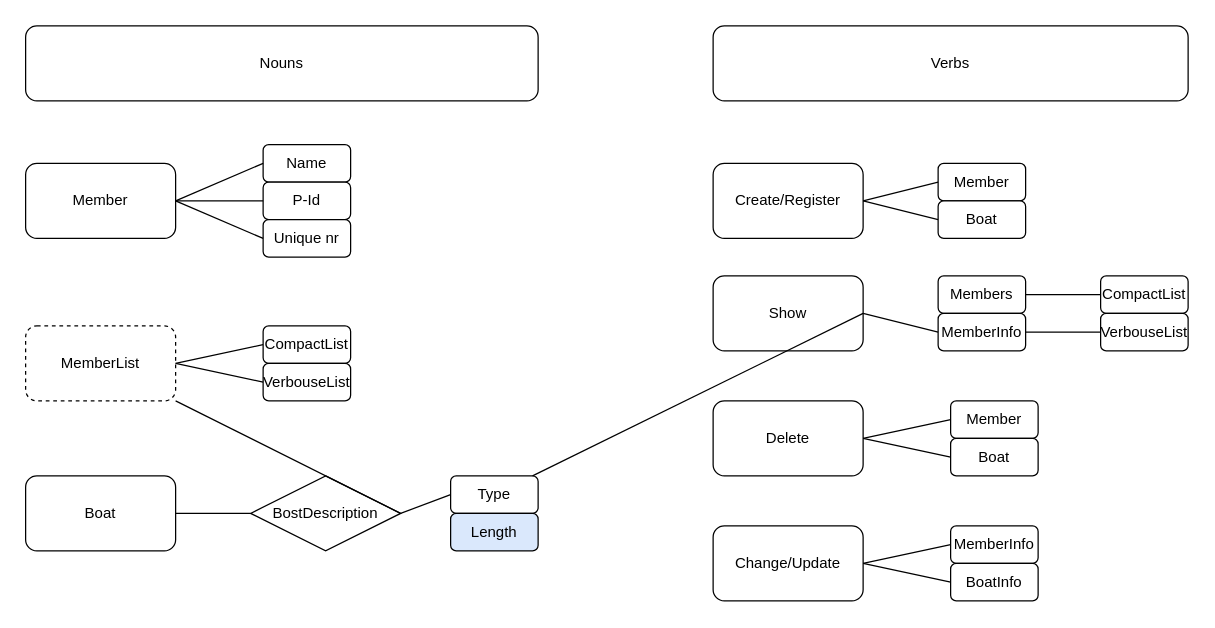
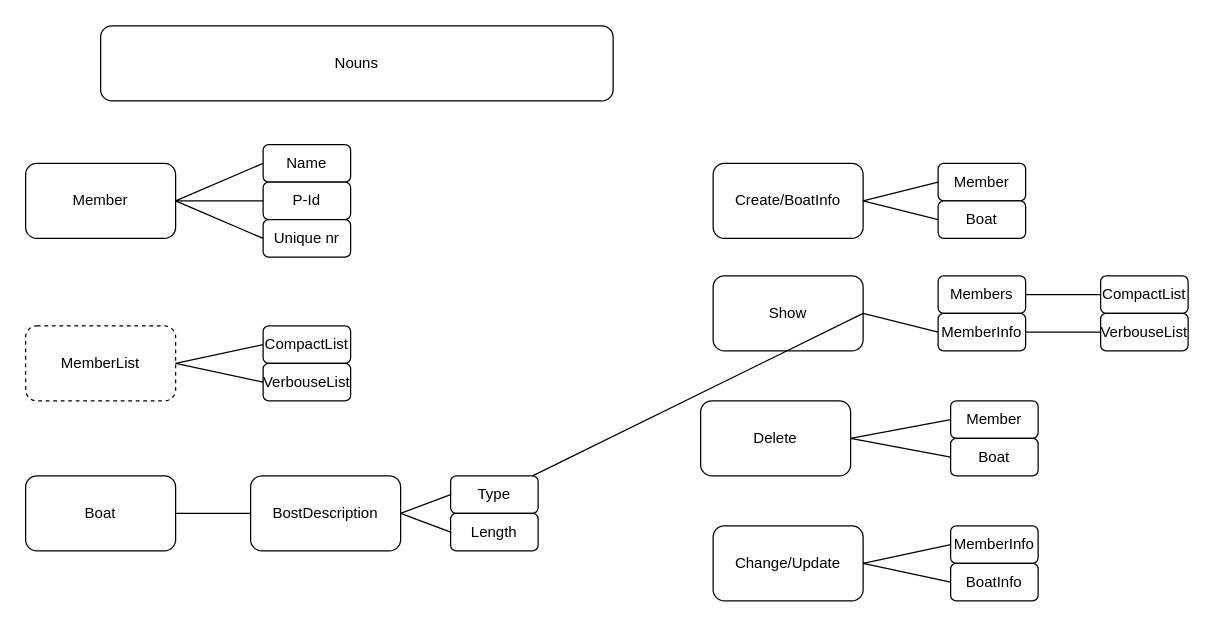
node "Nouns": moved (282, 63) -> (357, 63)
node "Verbs": removed
node "Create/Register": label "Create/Register" -> "Create/BoatInfo"
node "Delete": moved (788, 438) -> (776, 438)
edge "MemberList" -- "BostDescription": now "Length" -- "BostDescription"
node "BostDescription": shape diamond -> rounded rectangle
node "Length": fillcolor #dae8fc -> #ffffff
